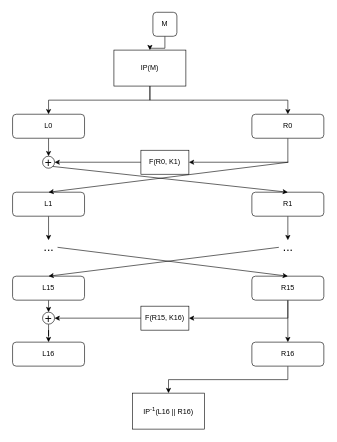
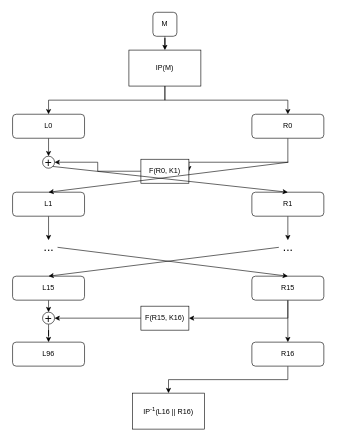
node "IP(M)": moved (150, 68) -> (165, 68)
node "F(R0, K1)": moved (165, 162) -> (165, 171)
node "L16": label "L16" -> "L96"
